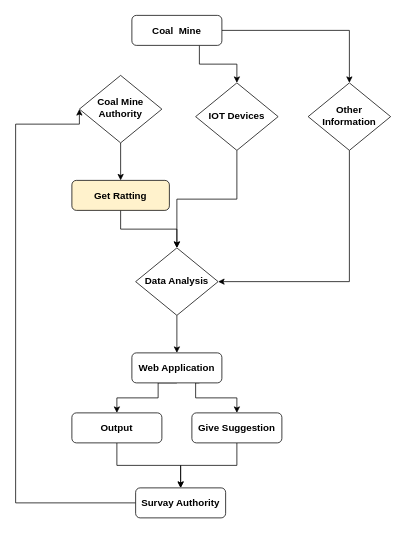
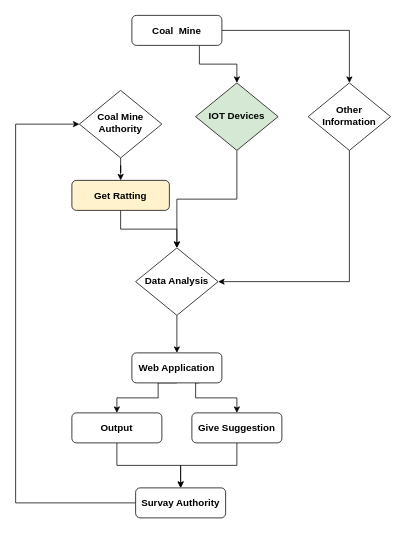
node "Coal Mine Authority": moved (120, 109) -> (120, 124)
node "IOT Devices": fillcolor #ffffff -> #d5e8d4
